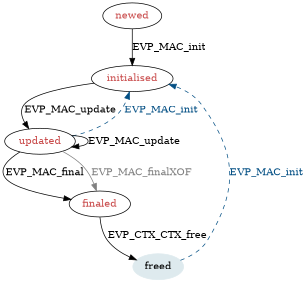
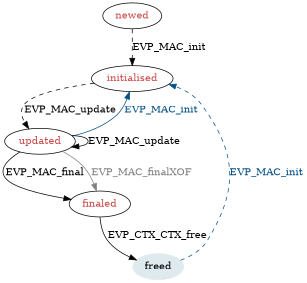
edge "newed" -> "initialised": style solid -> dashed
edge "initialised" -> "updated": style solid -> dashed
edge "updated" -> "initialised": style dashed -> solid
